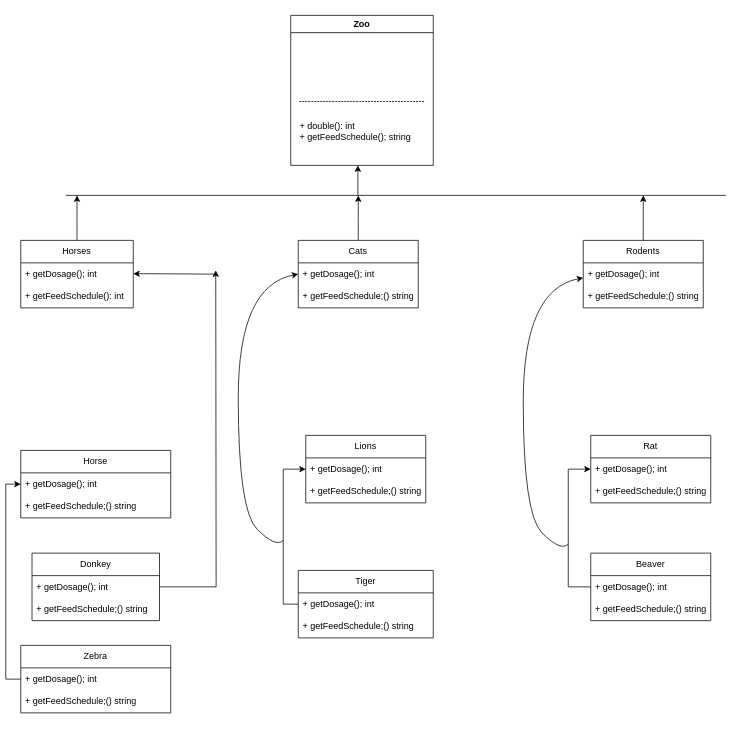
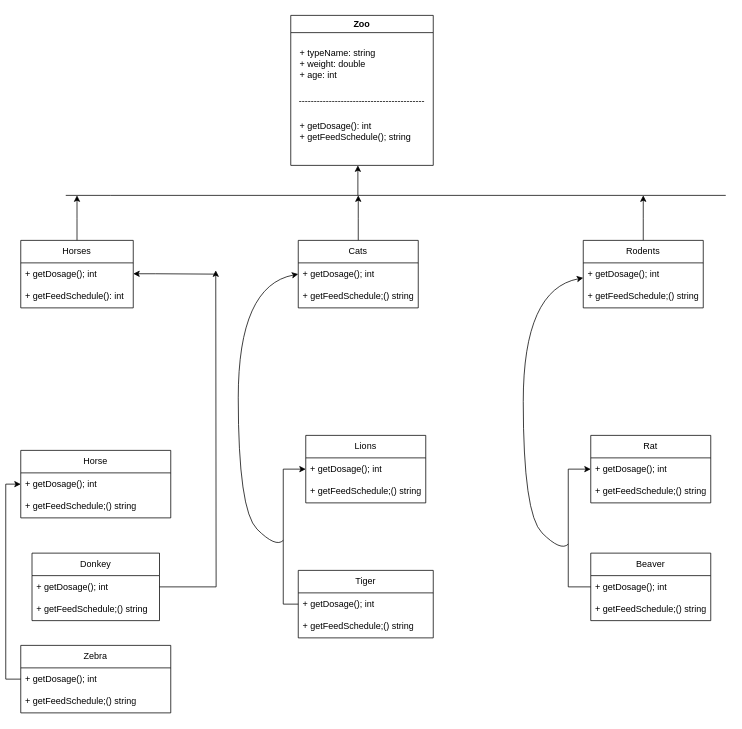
node "+ typeName: string + weight: double + age: int": added
node "+ double(): int + getFeedSchedule(); string": label "+ double(): int + getFeedSchedule(); string" -> "+ getDosage(): int + getFeedSchedule(); string"
